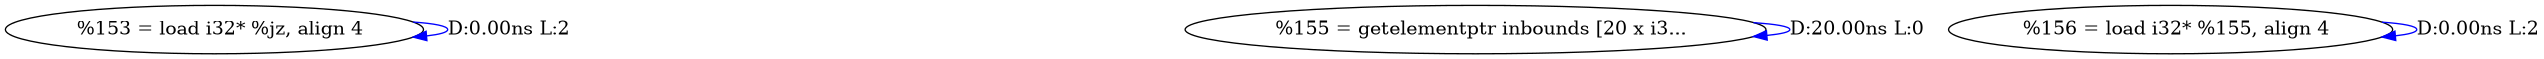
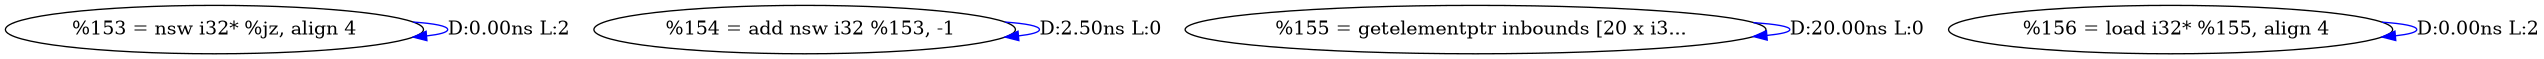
node "%153 = load i32* %jz, align 4": label "%153 = load i32* %jz, align 4" -> "%153 = nsw i32* %jz, align 4"
node "%154 = add nsw i32 %153, -1": added
